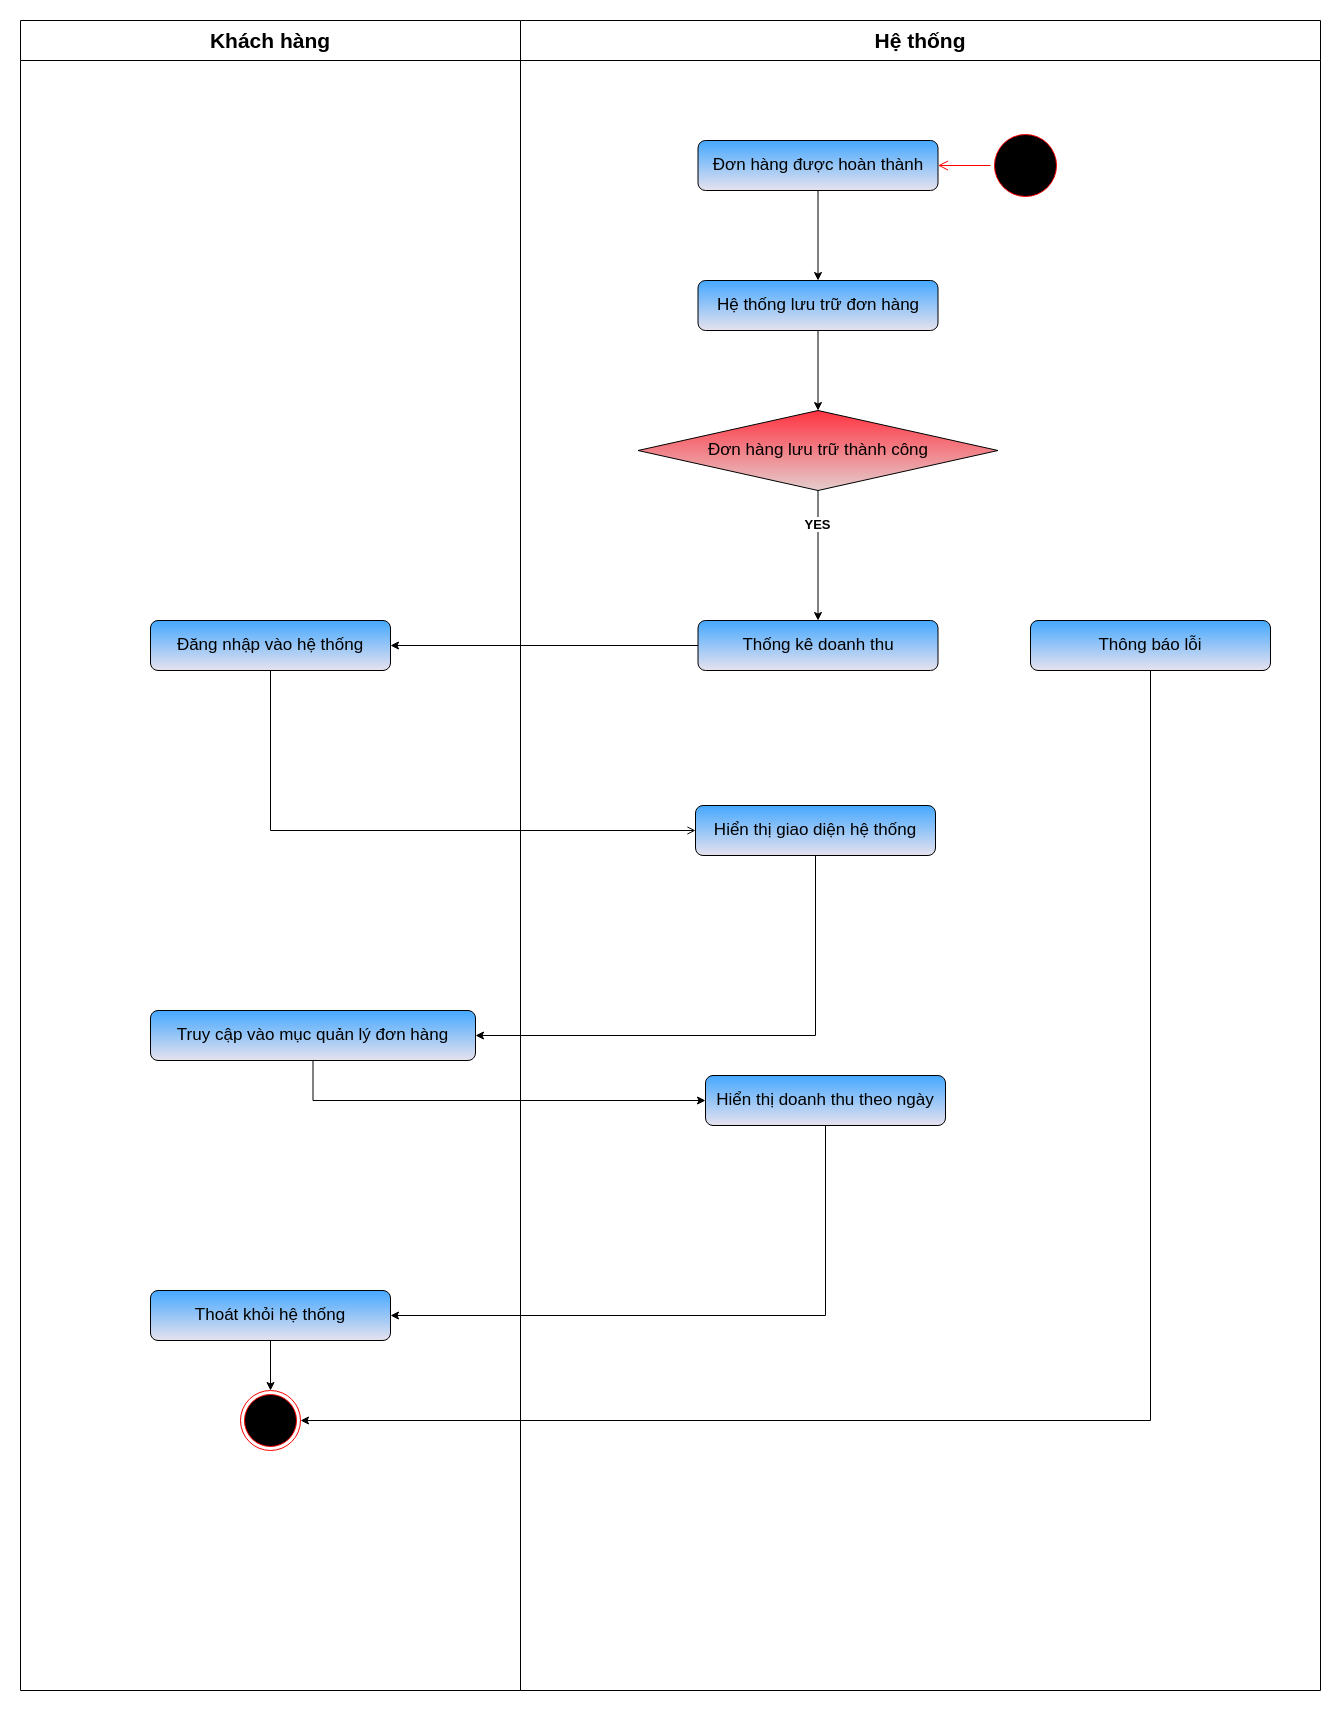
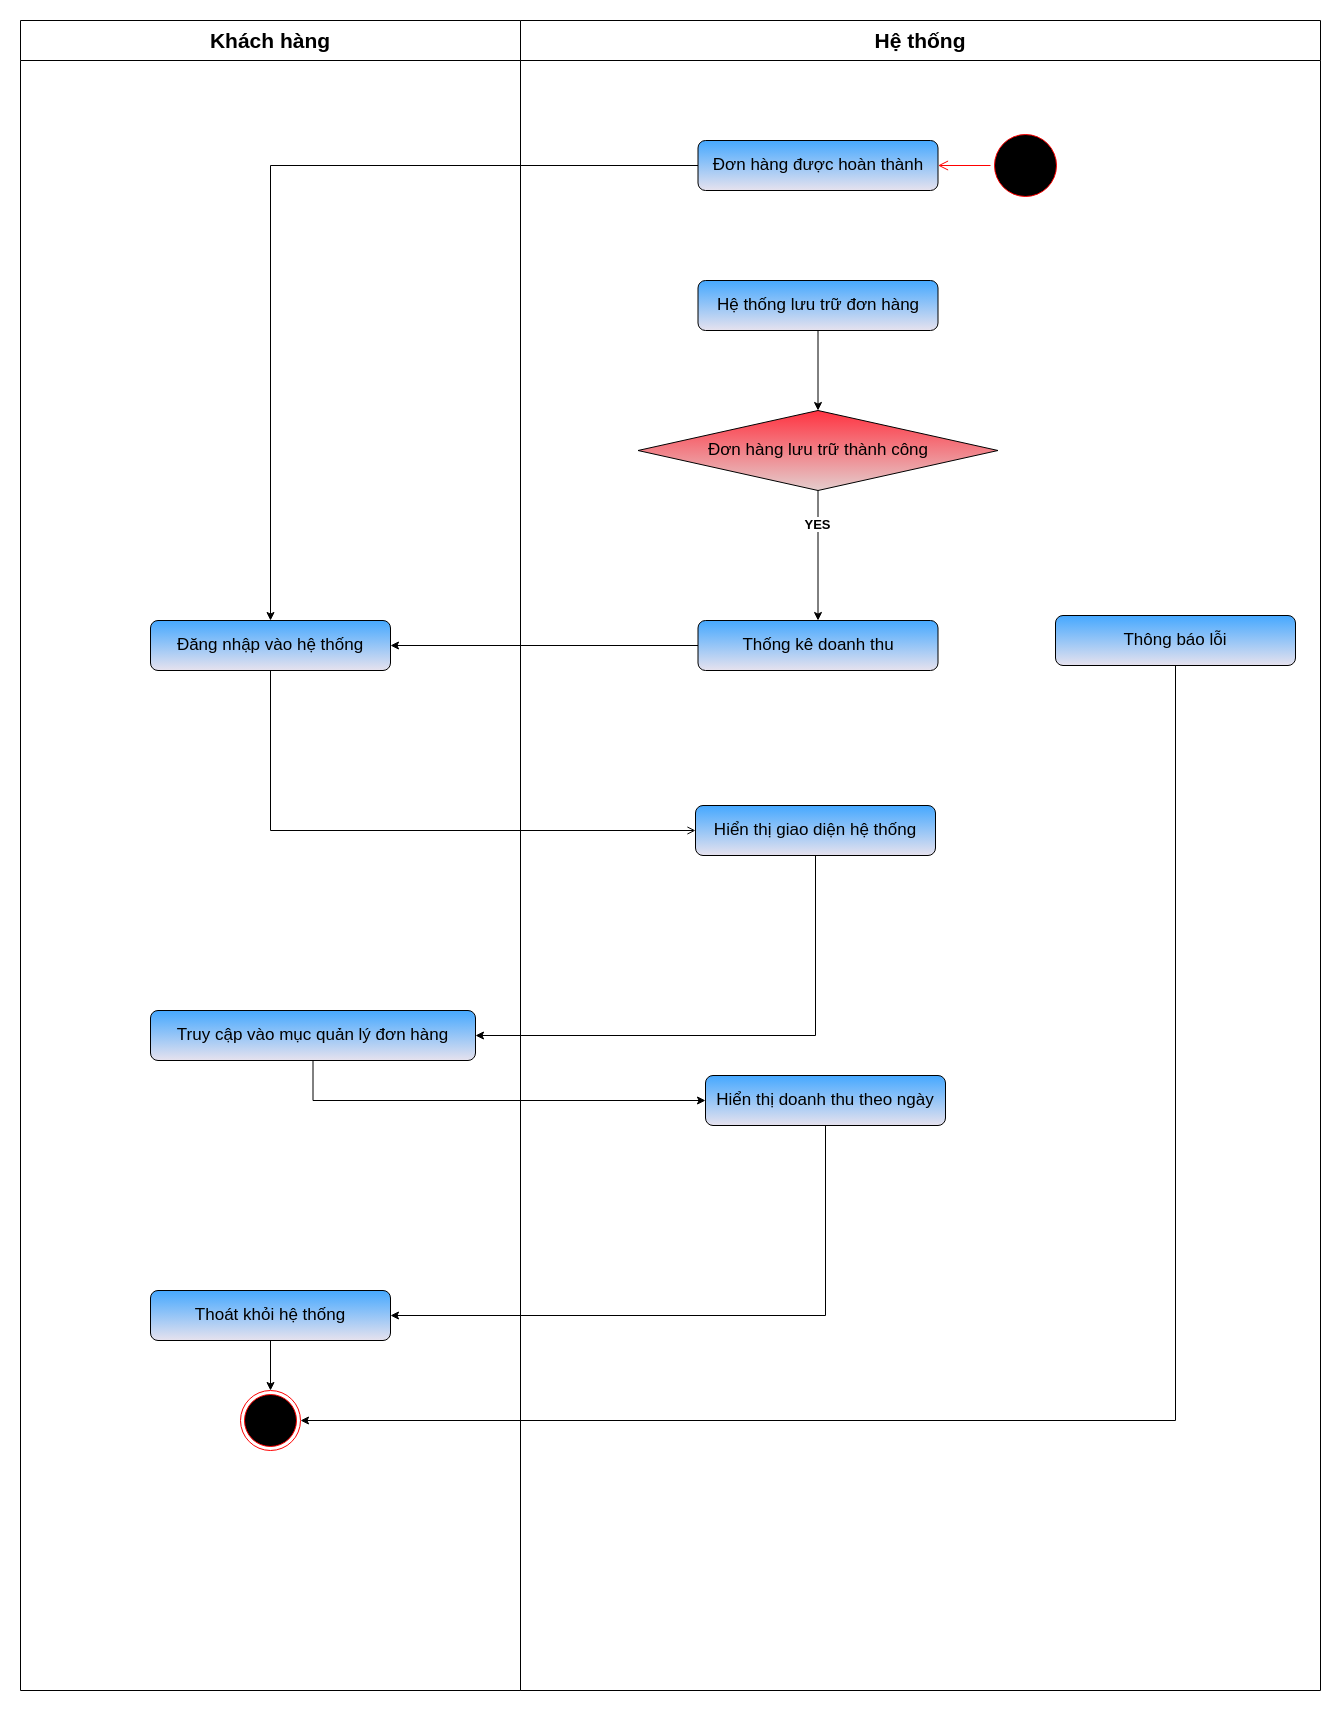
edge "Đơn hàng được hoàn thành" -> "Hệ thống lưu trữ đơn hàng": now "Đơn hàng được hoàn thành" -> "Đăng nhập vào hệ thống"
node "Thông báo lỗi": moved (1151, 646) -> (1176, 641)
